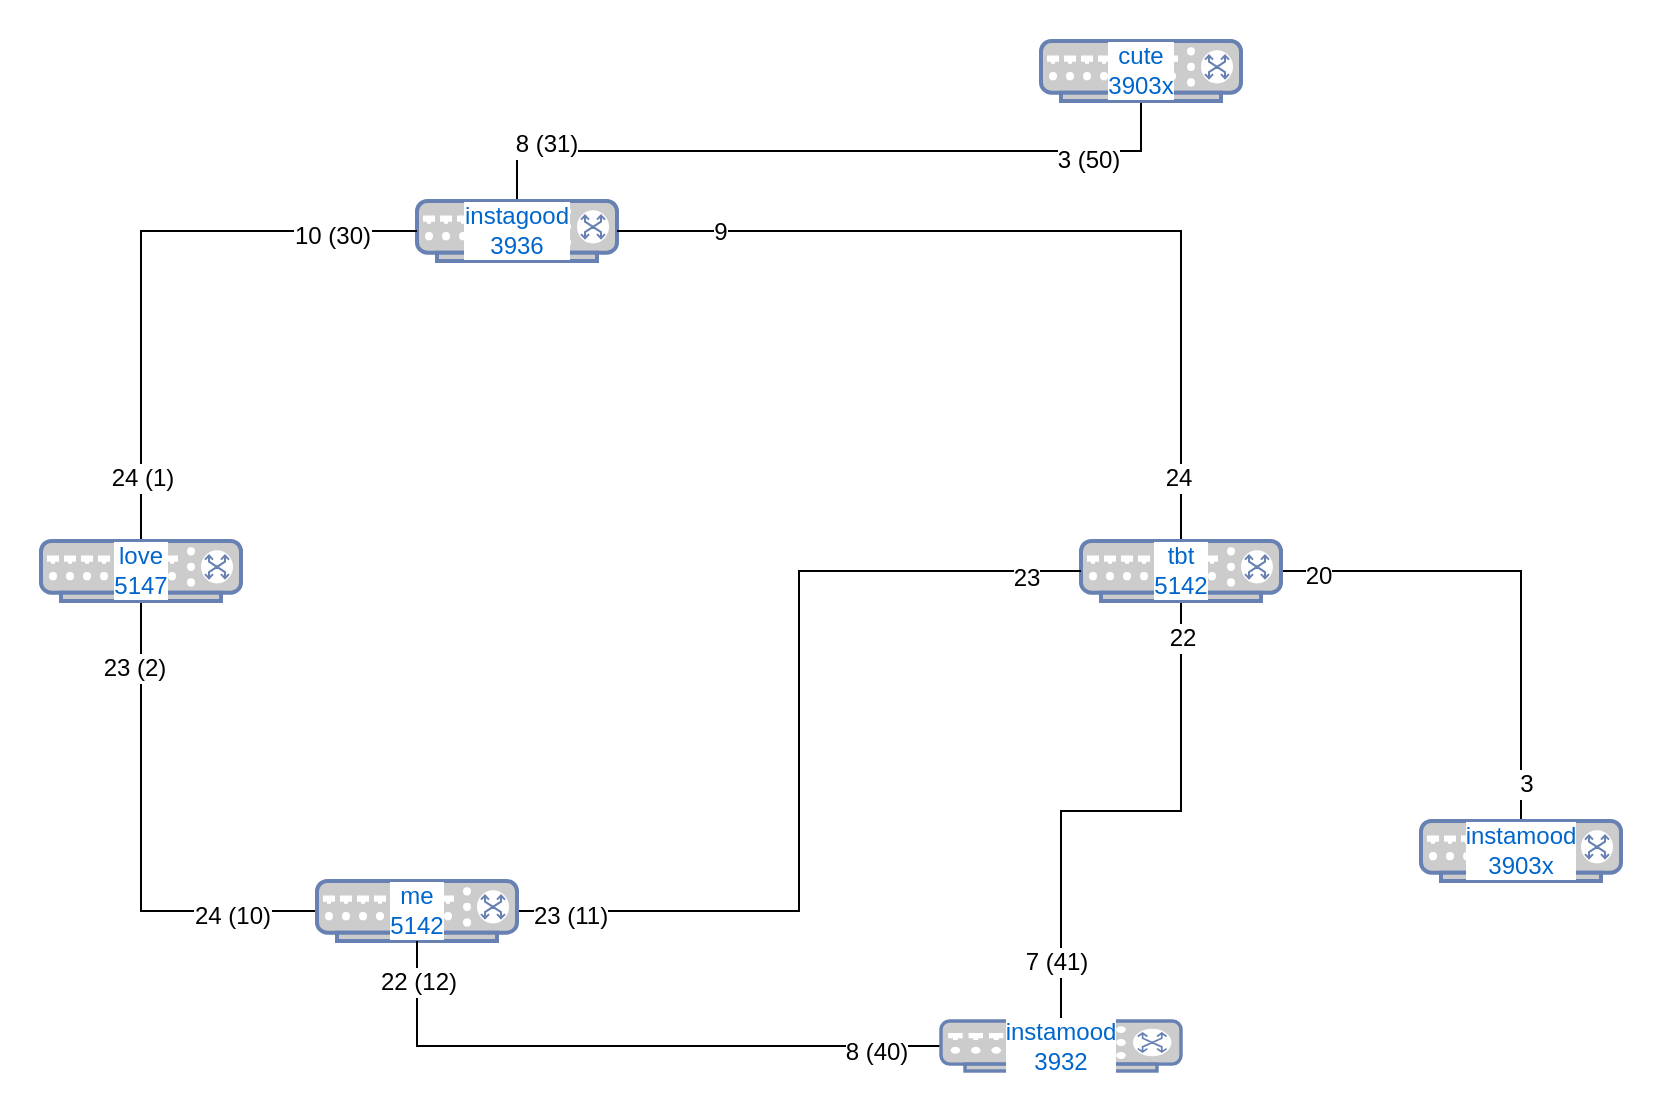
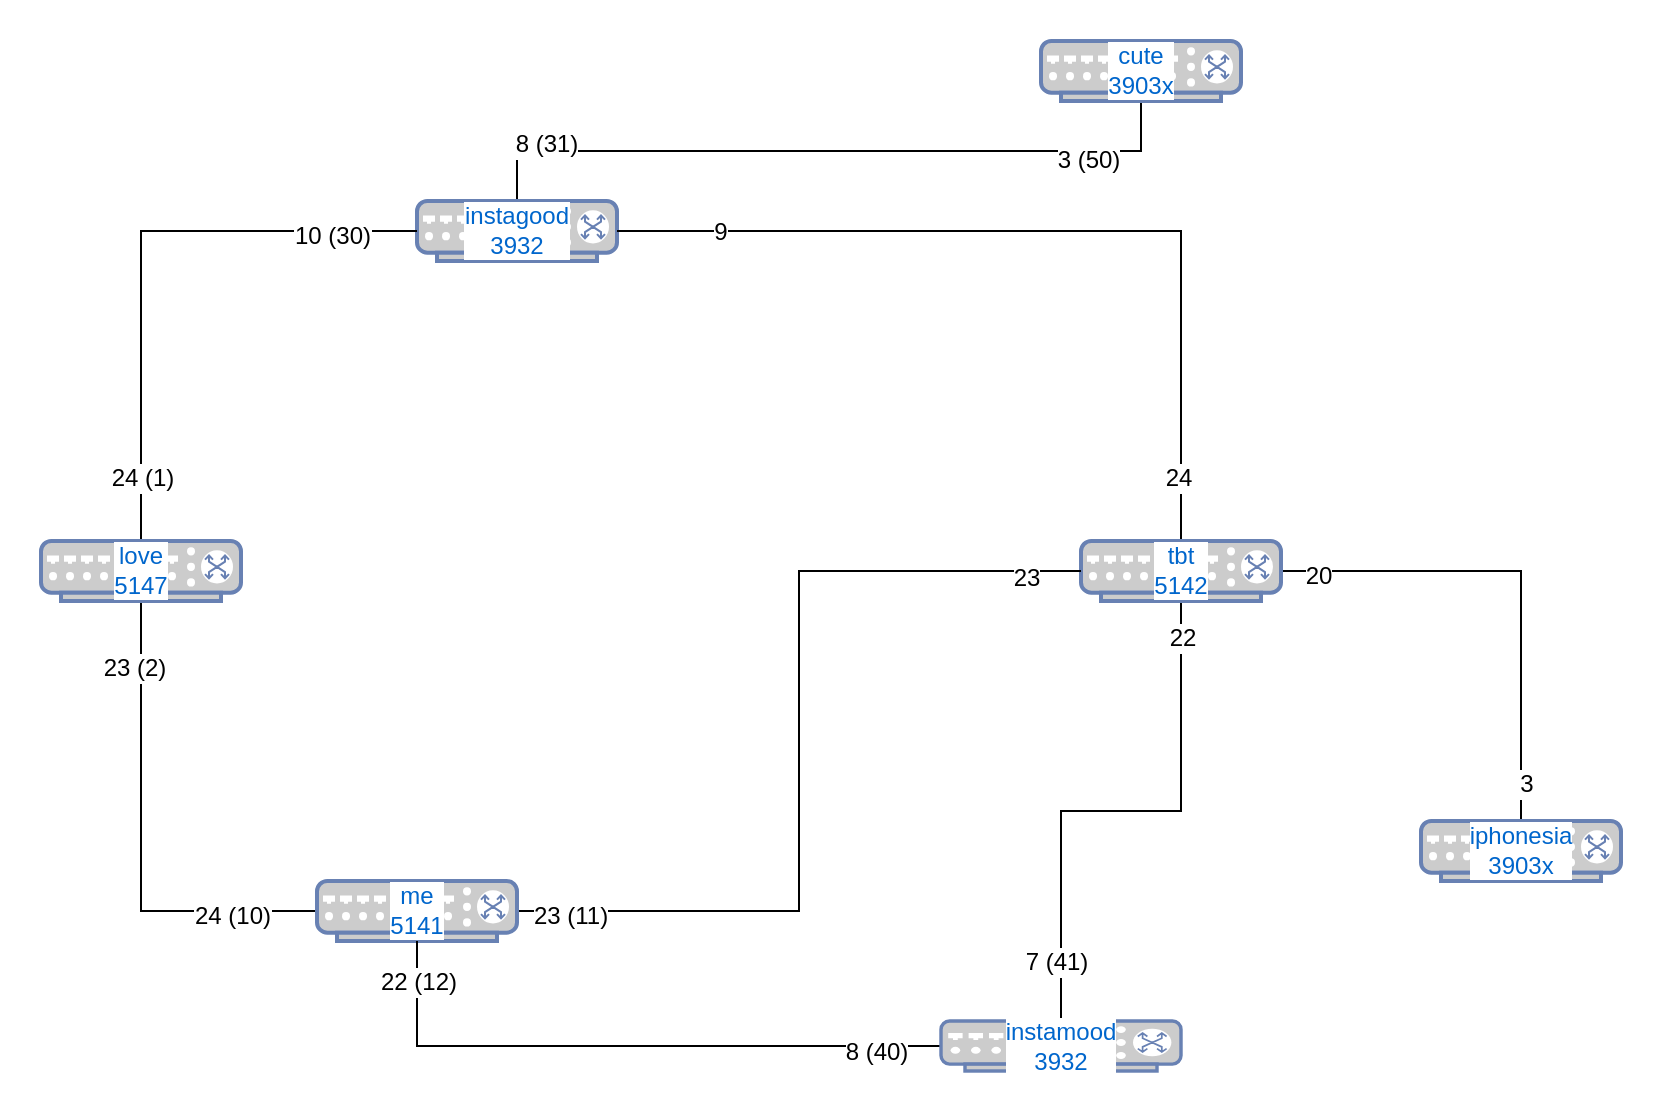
node "instagood 3936": label "instagood 3936" -> "instagood 3932"
node "instamood 3903x": label "instamood 3903x" -> "iphonesia 3903x"
node "me 5142": label "me 5142" -> "me 5141"
